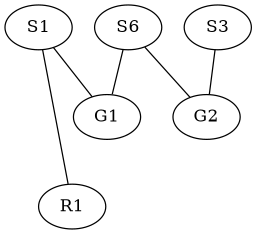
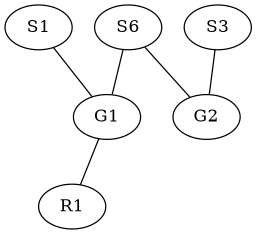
edge "S1" -- "R1": now "G1" -- "R1"
